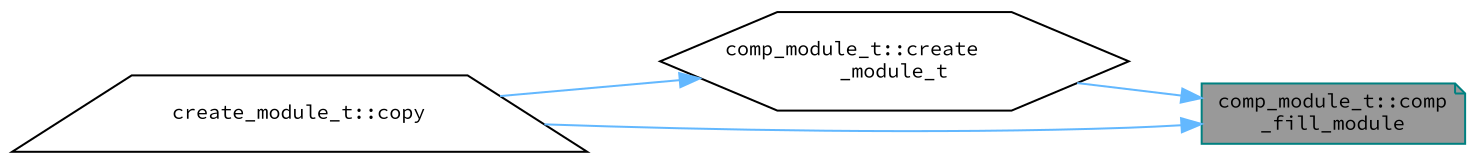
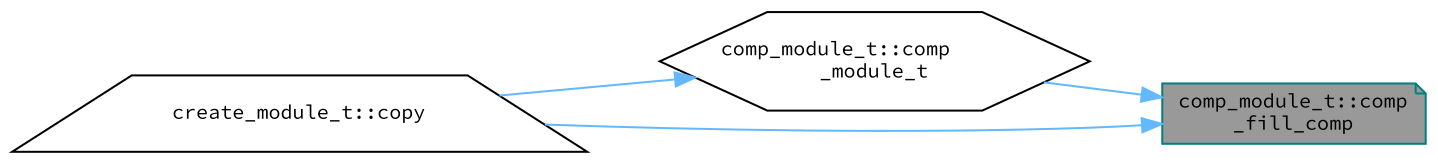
node "comp_module_t::create _module_t": label "comp_module_t::create _module_t" -> "comp_module_t::comp _module_t"
node "comp_module_t::comp _fill_module": label "comp_module_t::comp _fill_module" -> "comp_module_t::comp _fill_comp"
